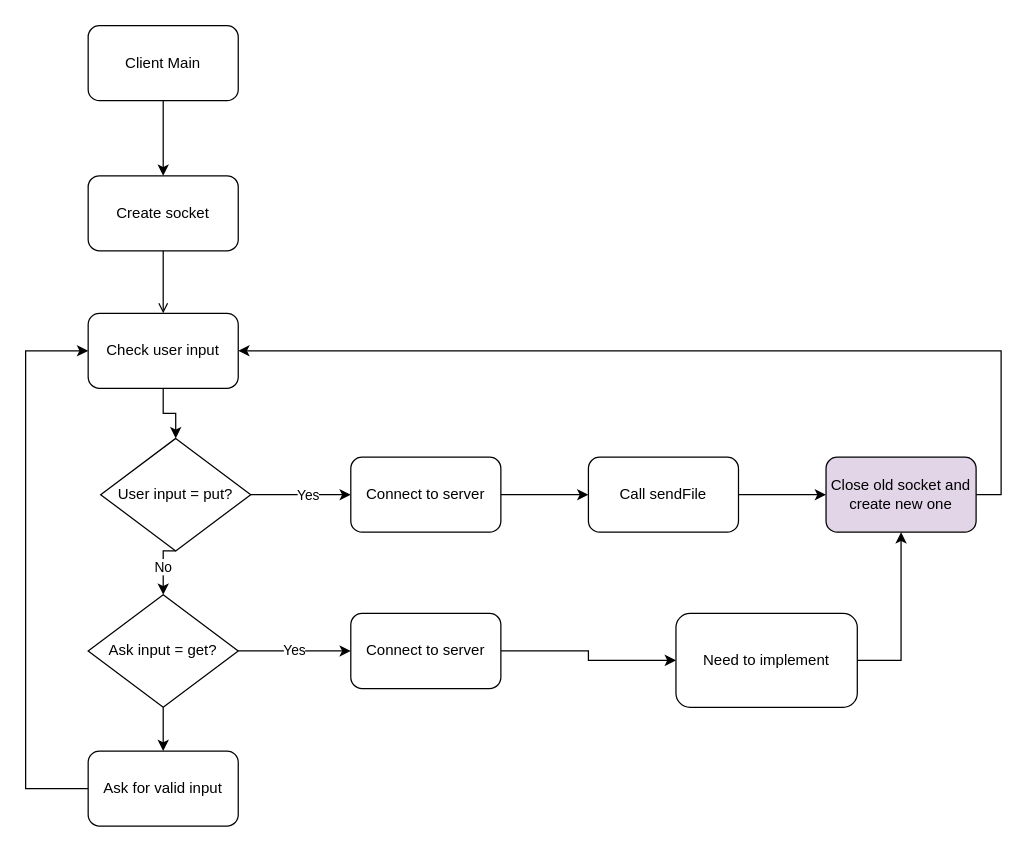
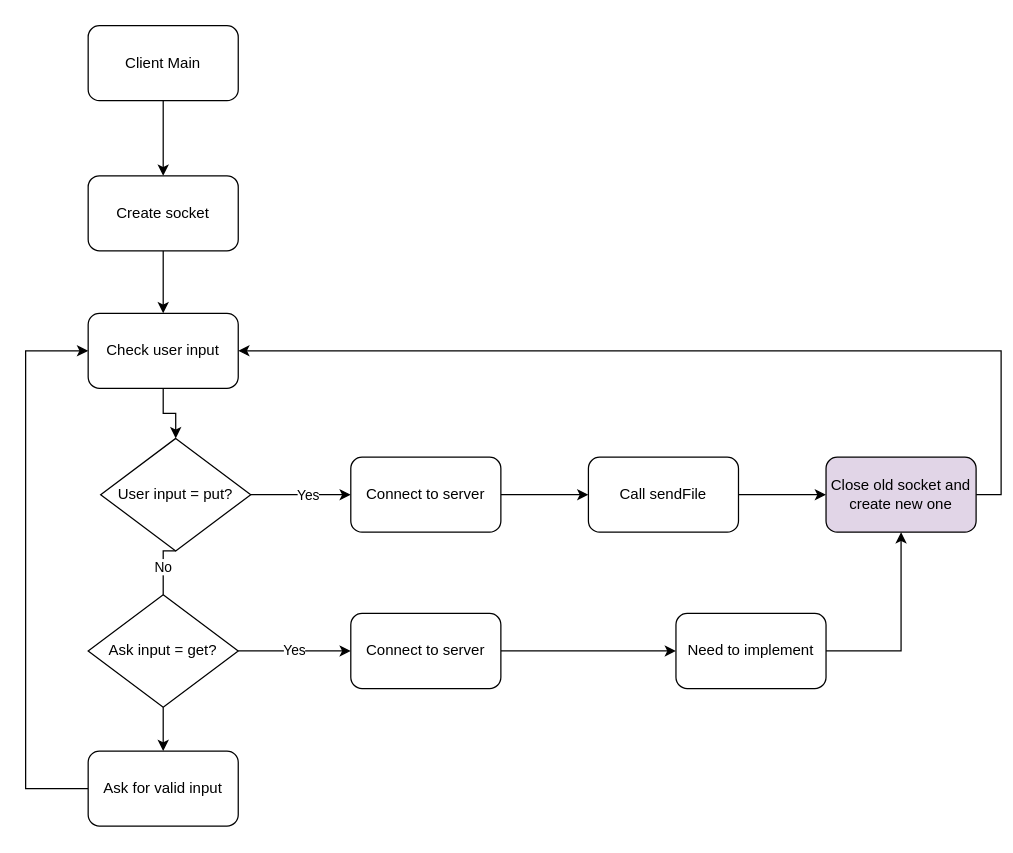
edge "Create socket" -> "Check user input": arrowhead open -> classic
edge "User input = put?" -> "Ask input = get?": arrowhead classic -> none
node "Need to implement": size 181x94 -> 150x75
